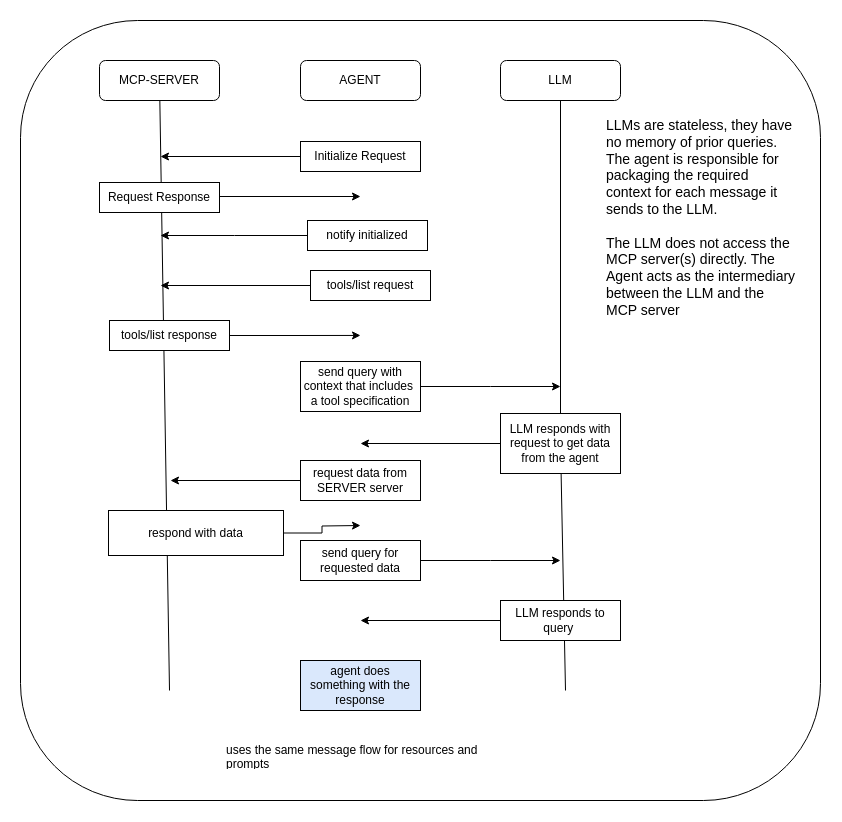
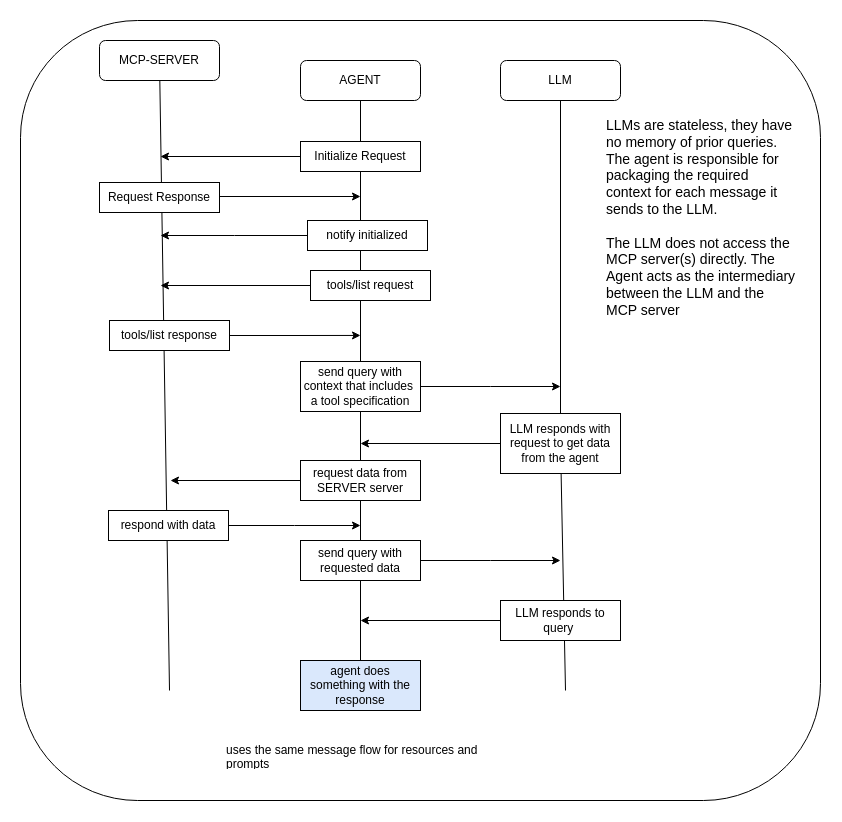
node "MCP-SERVER": moved (160, 81) -> (160, 61)
node "respond with data": size 175x45 -> 120x30
node "send query for requested data": label "send query for requested data" -> "send query with requested data"
edge "AGENT" -- "agent does something with the response": added
